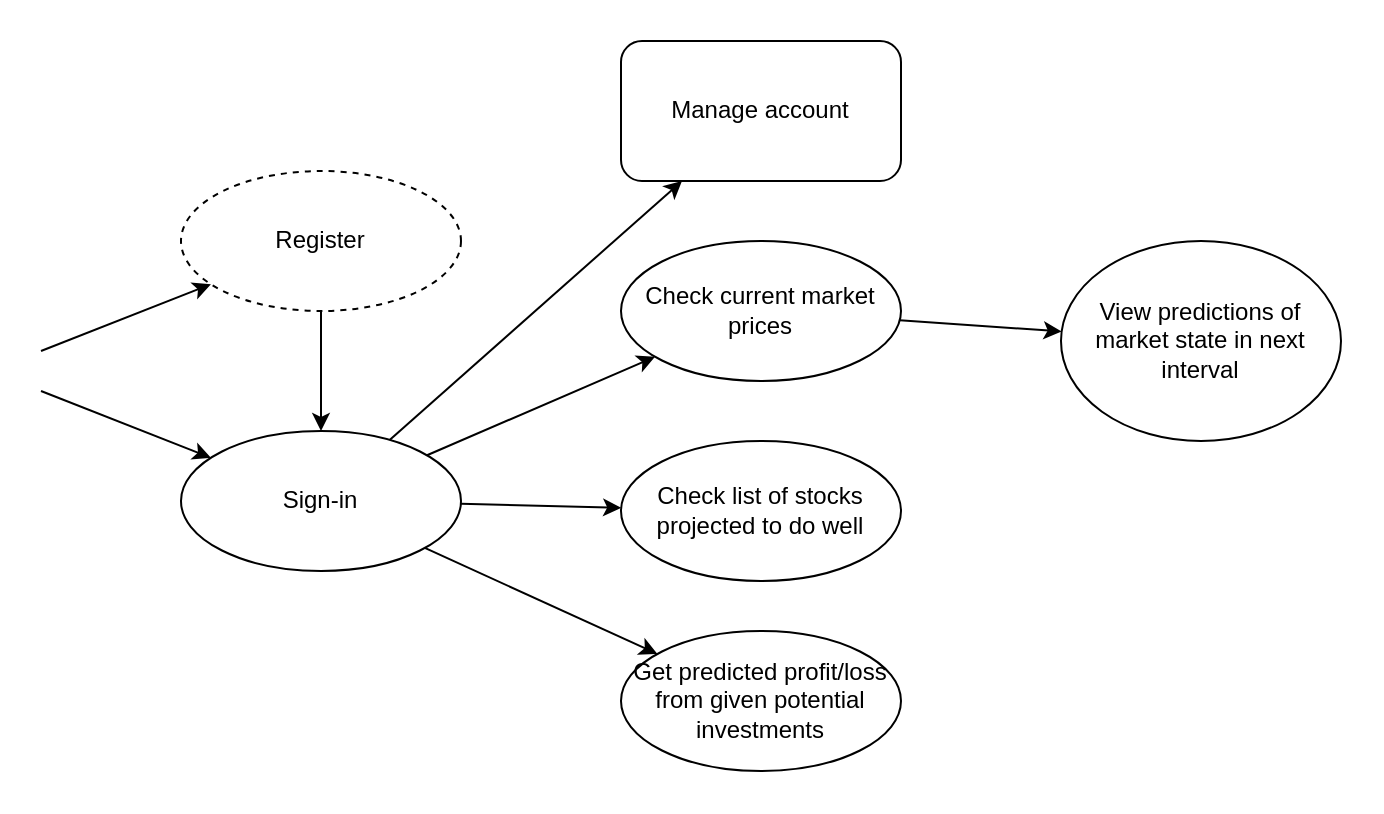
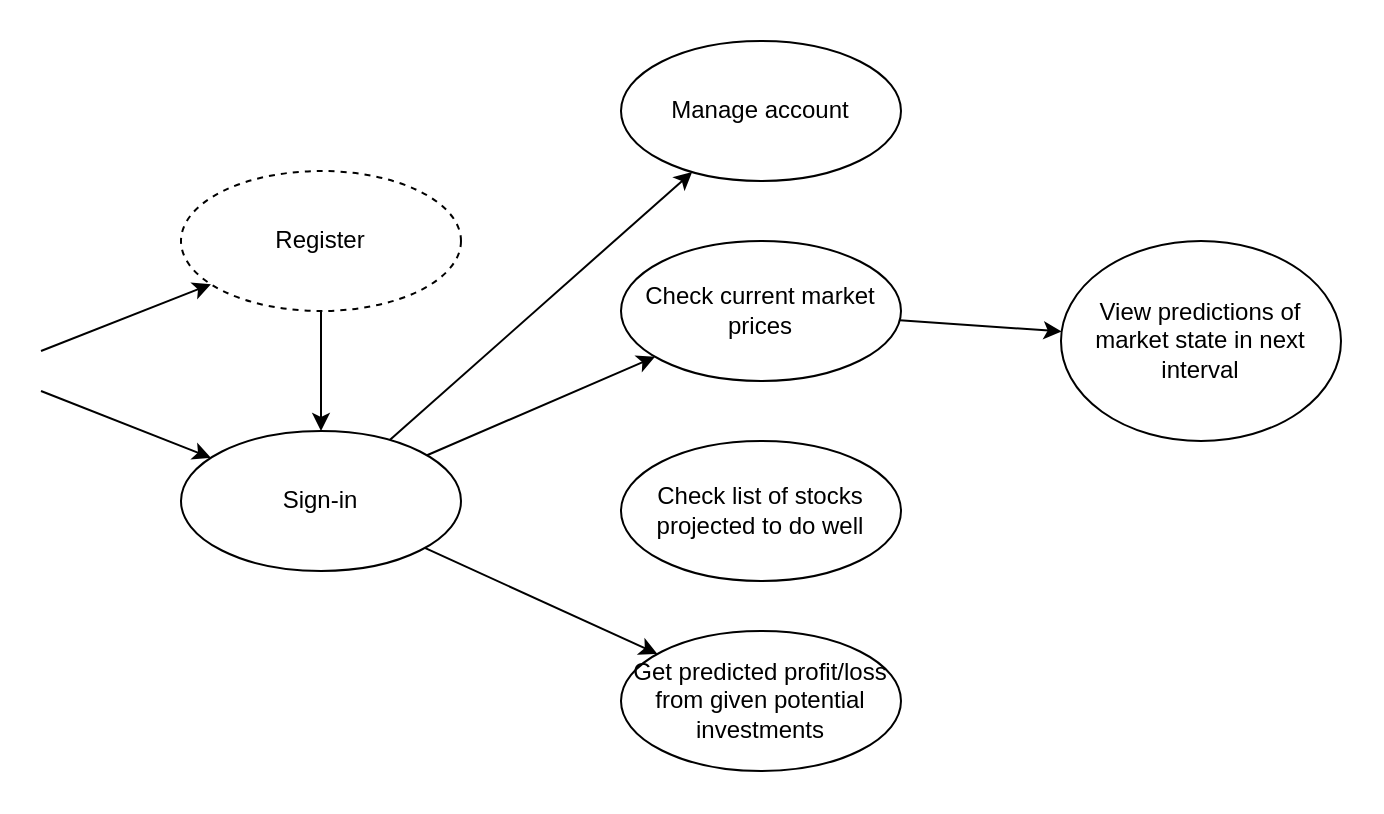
node "Manage account": shape rounded rectangle -> ellipse
edge "Sign-in" -> "Check list of stocks projected to do well": removed
